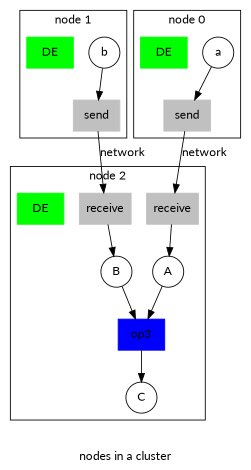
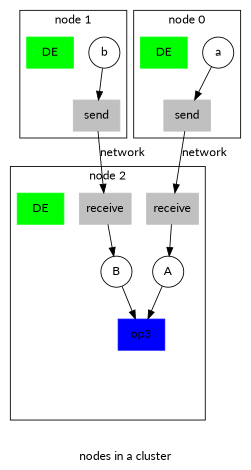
node "C": removed
